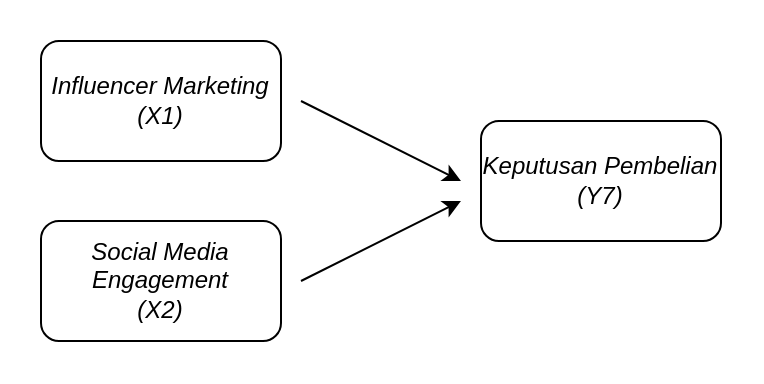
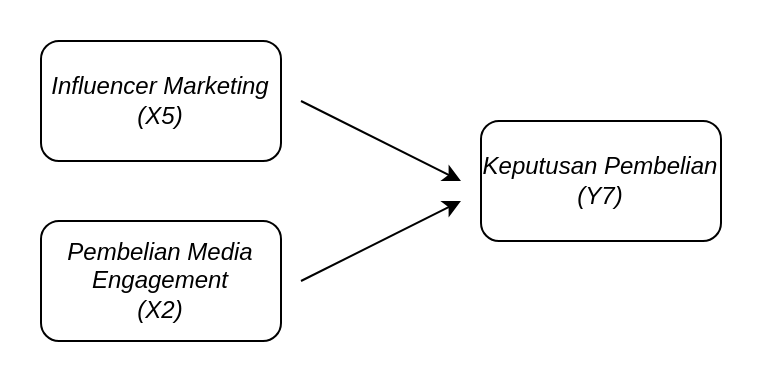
node "Influencer Marketing (X1)": label "Influencer Marketing (X1)" -> "Influencer Marketing (X5)"
node "Social Media Engagement (X2)": label "Social Media Engagement (X2)" -> "Pembelian Media Engagement (X2)"
